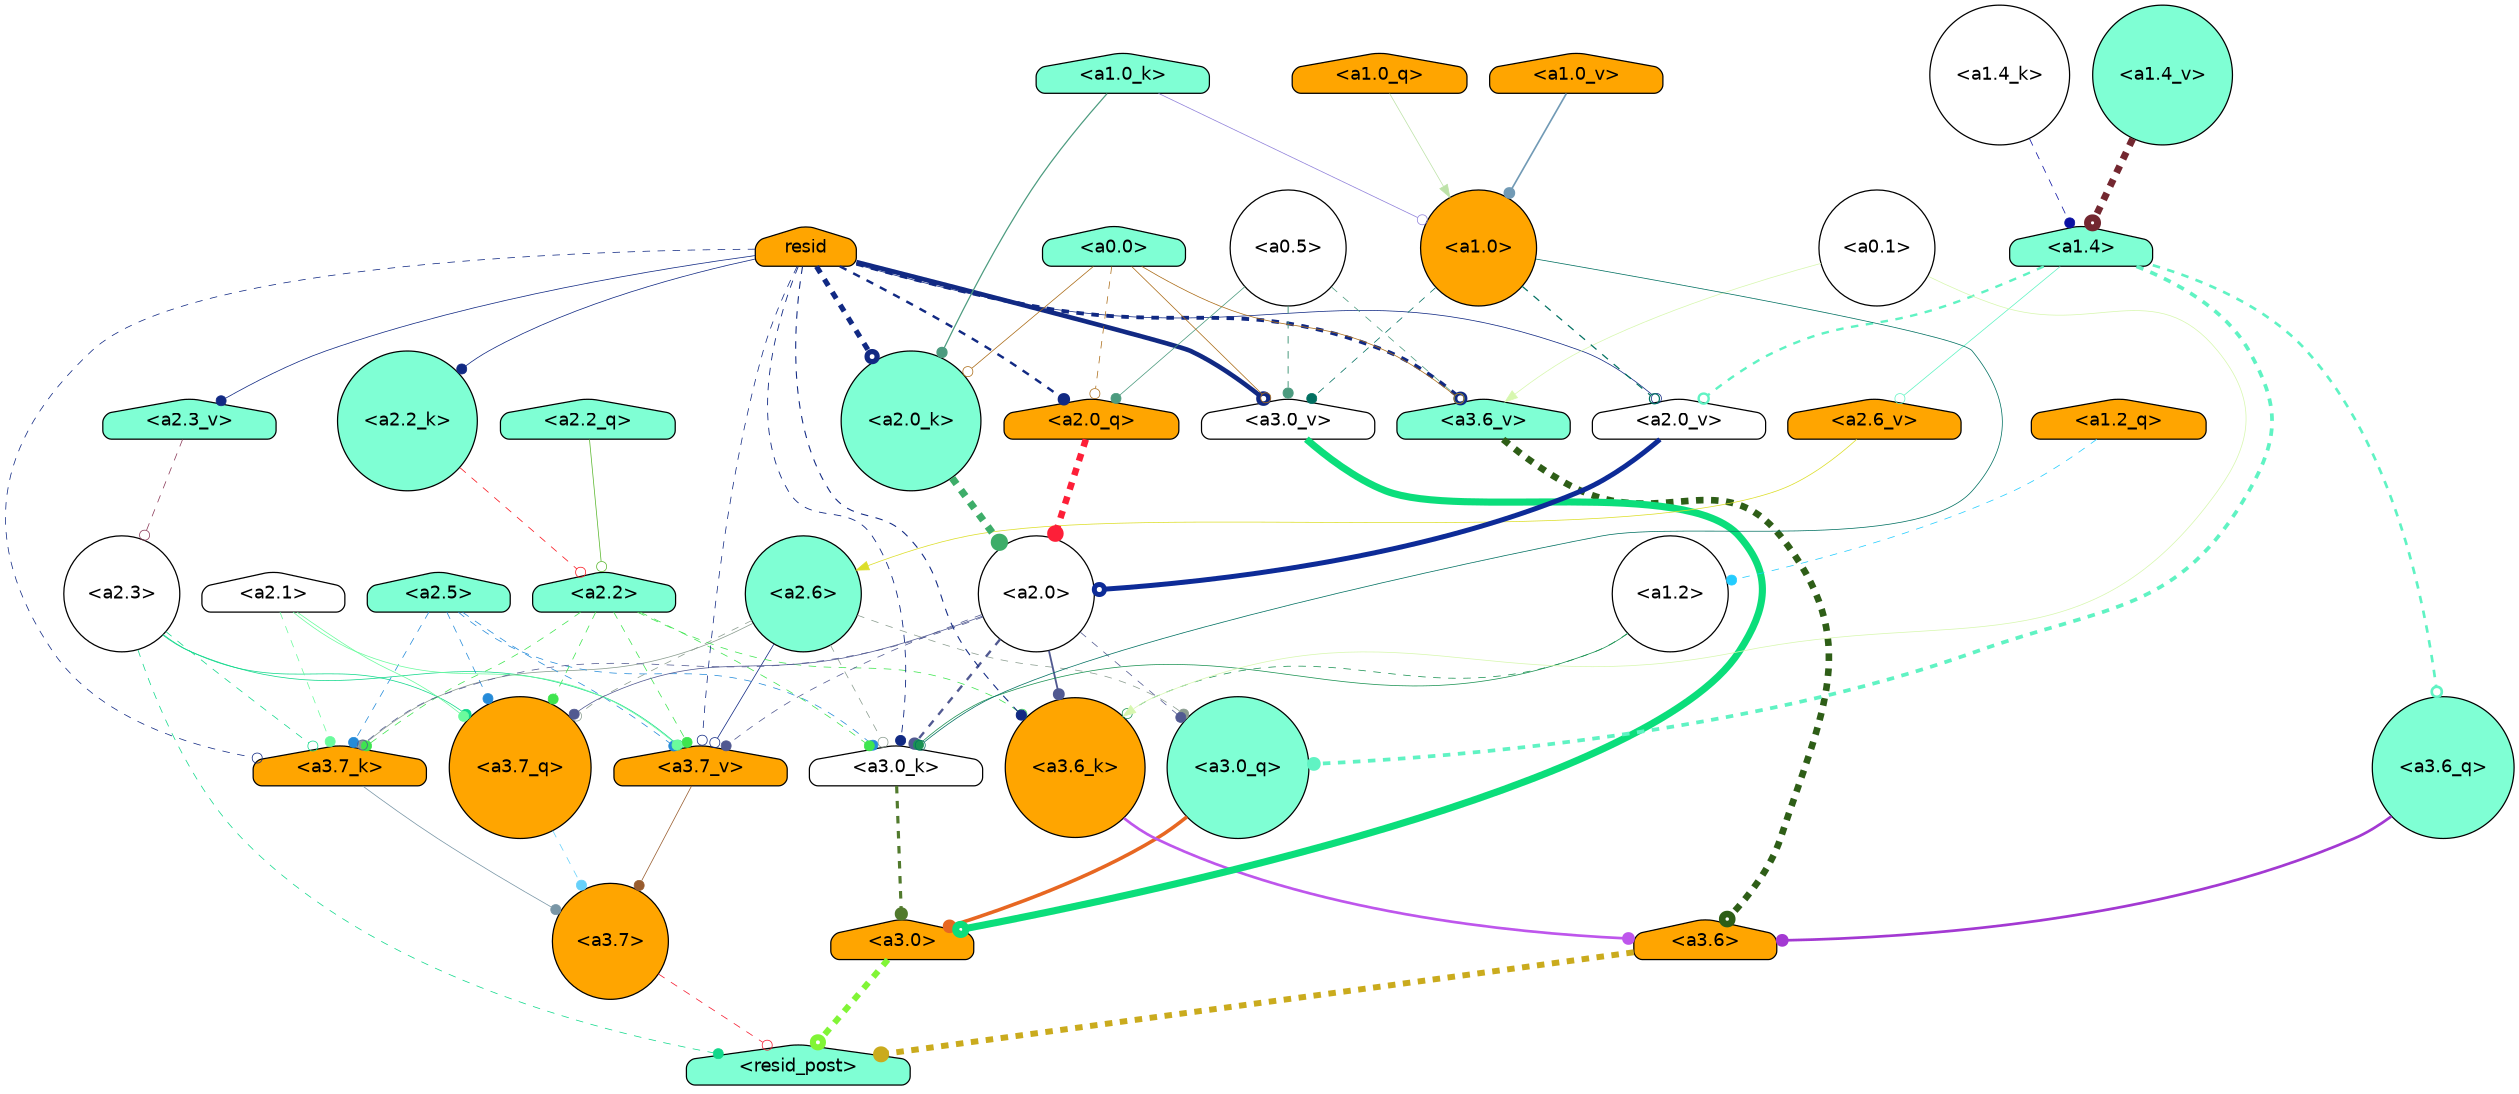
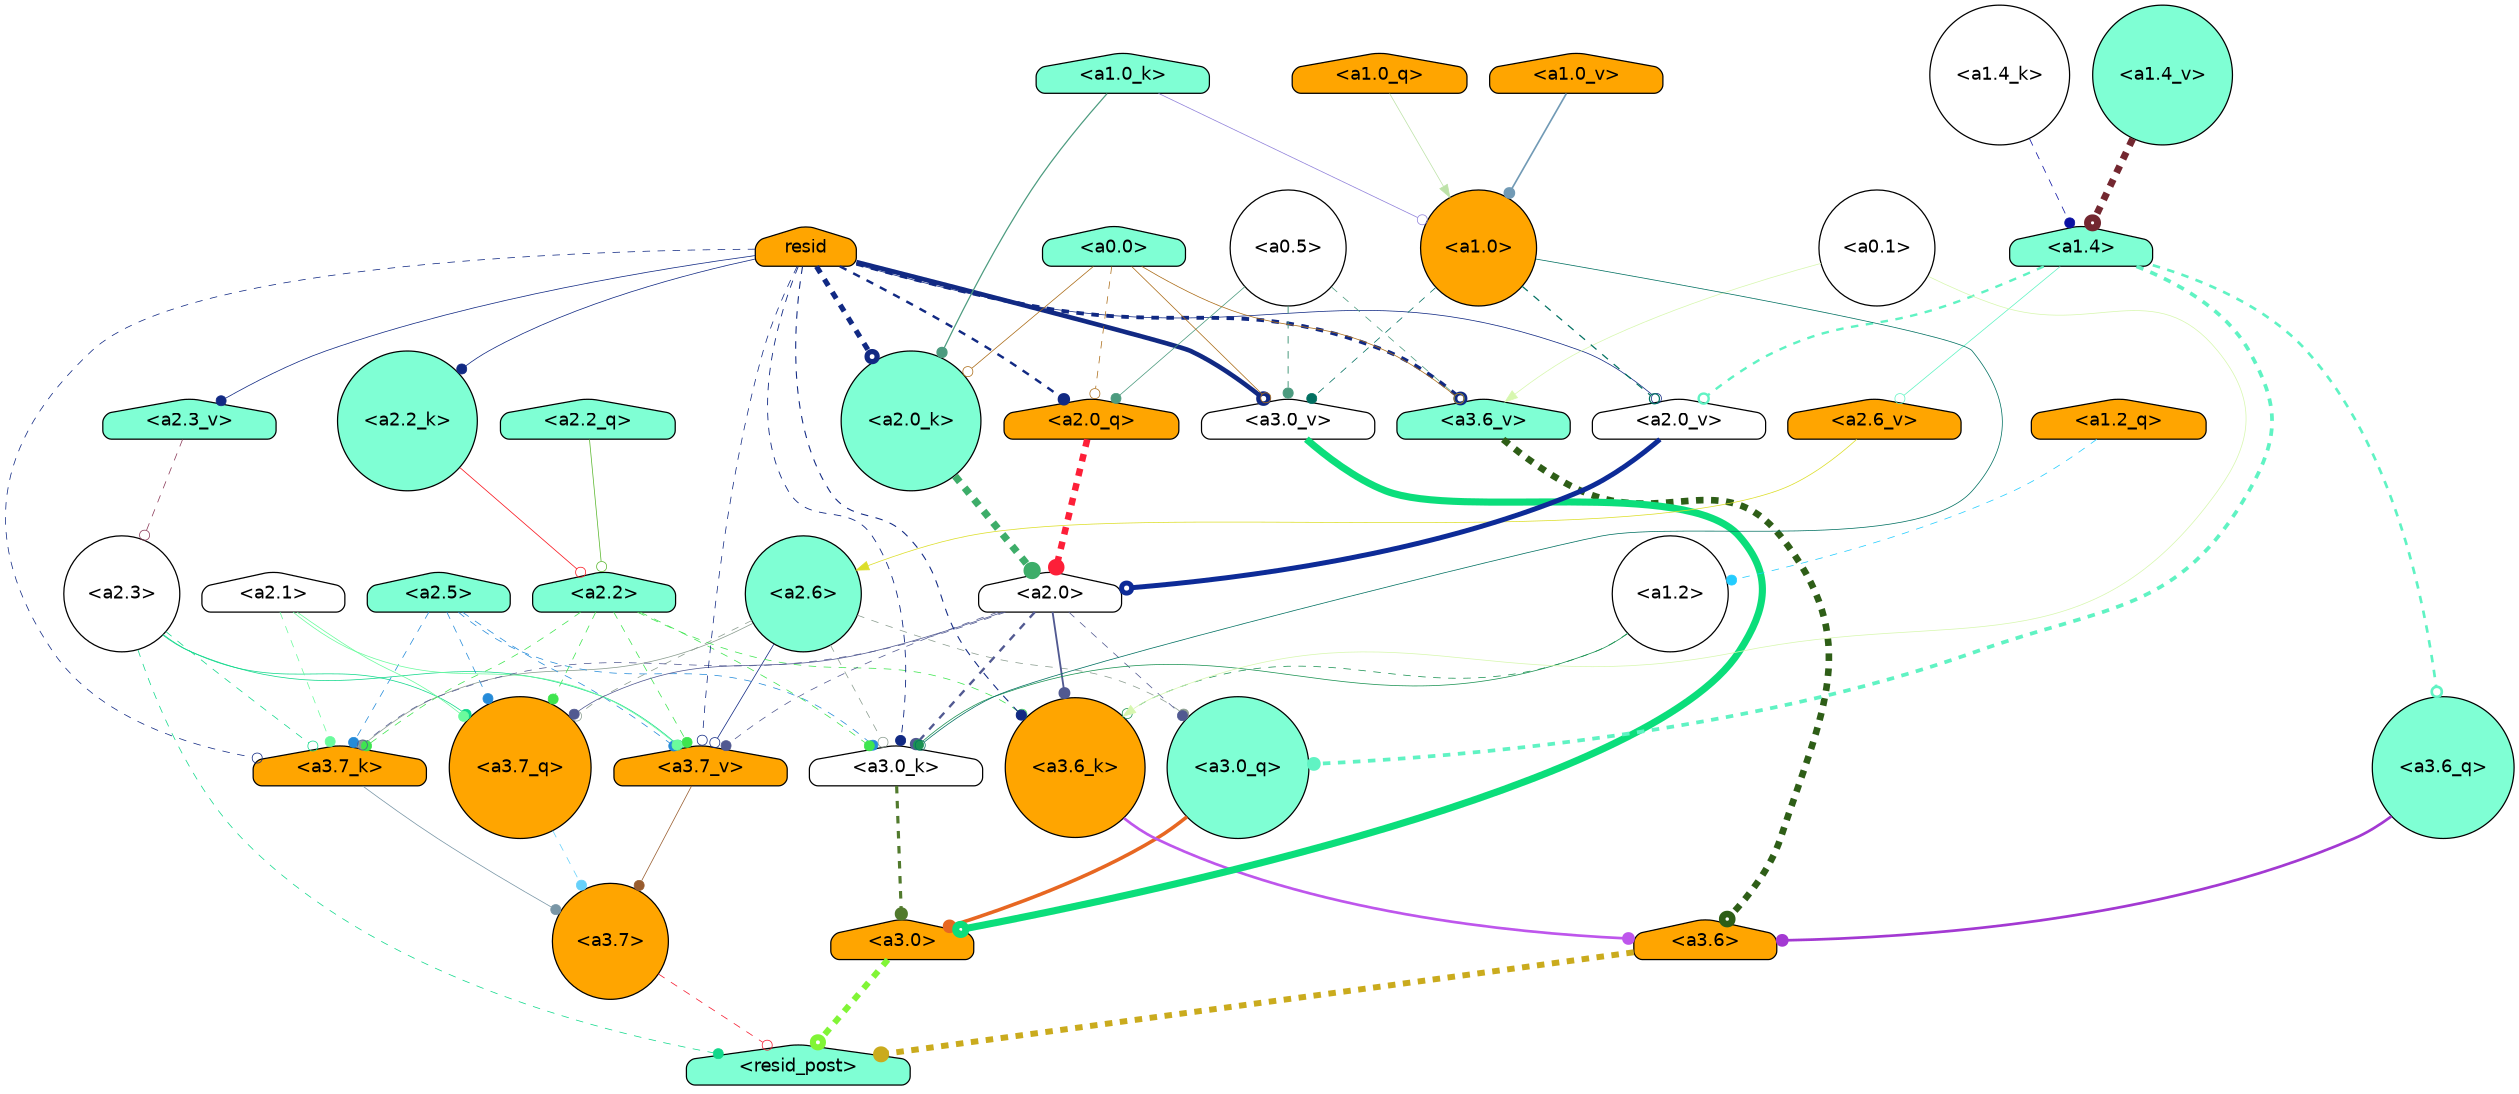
edge "<a2.2_k>" -> "<a2.2>": style dashed -> bold
node "<a2.0>": shape circle -> house
